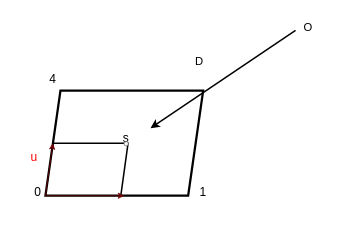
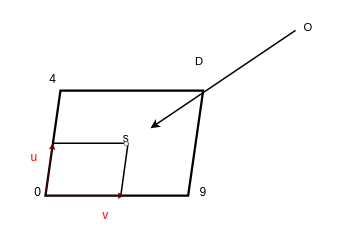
node "1": label "1" -> "9"
node "v": added
